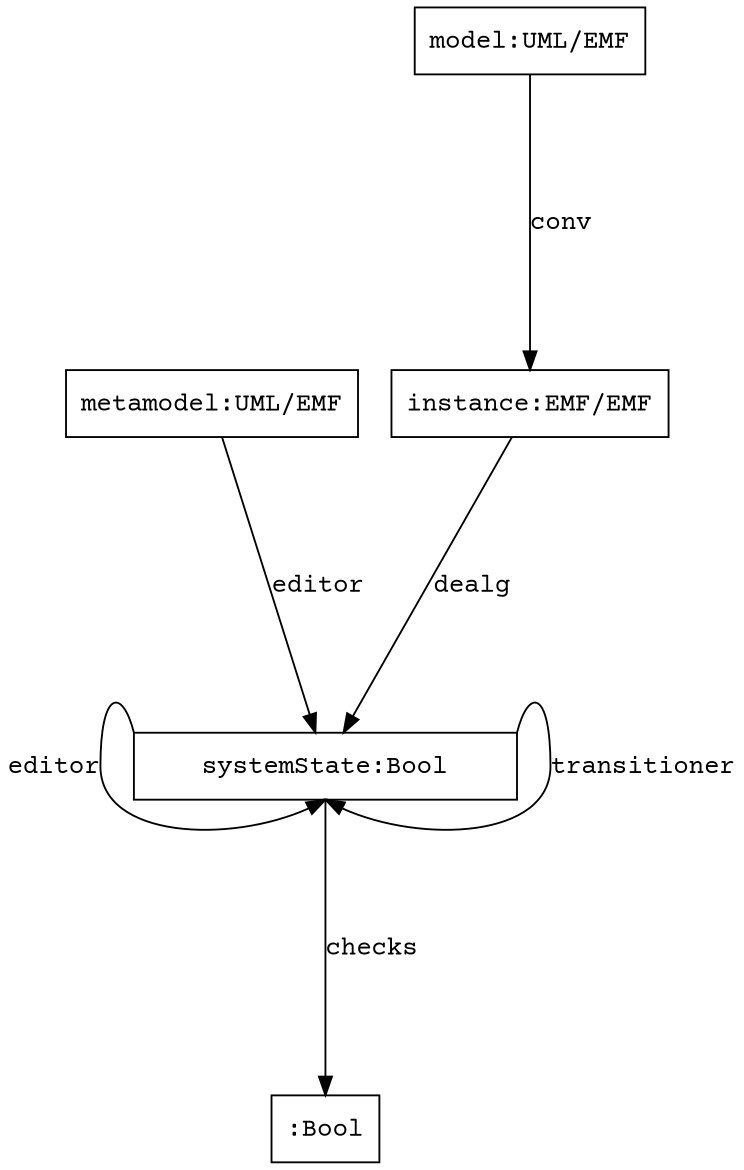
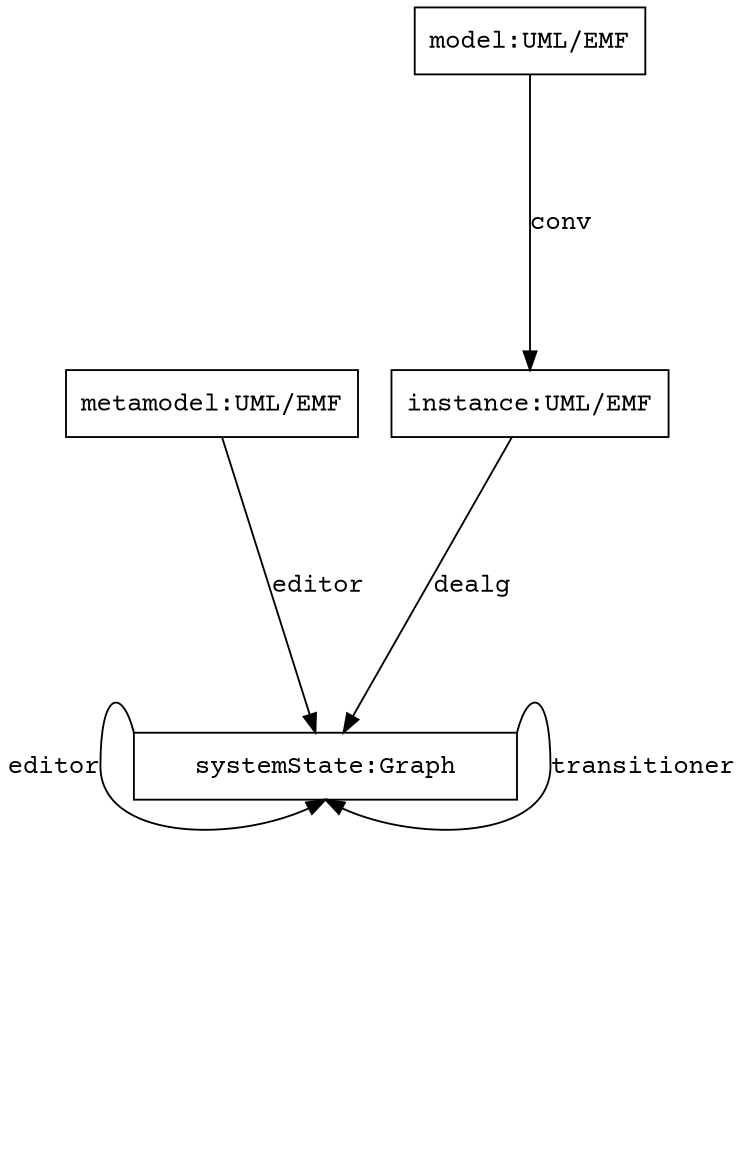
node "instance:EMF/EMF": label "instance:EMF/EMF" -> "instance:UML/EMF"
node "systemState:Bool": label "systemState:Bool" -> "systemState:Graph"
node ":Bool": removed
